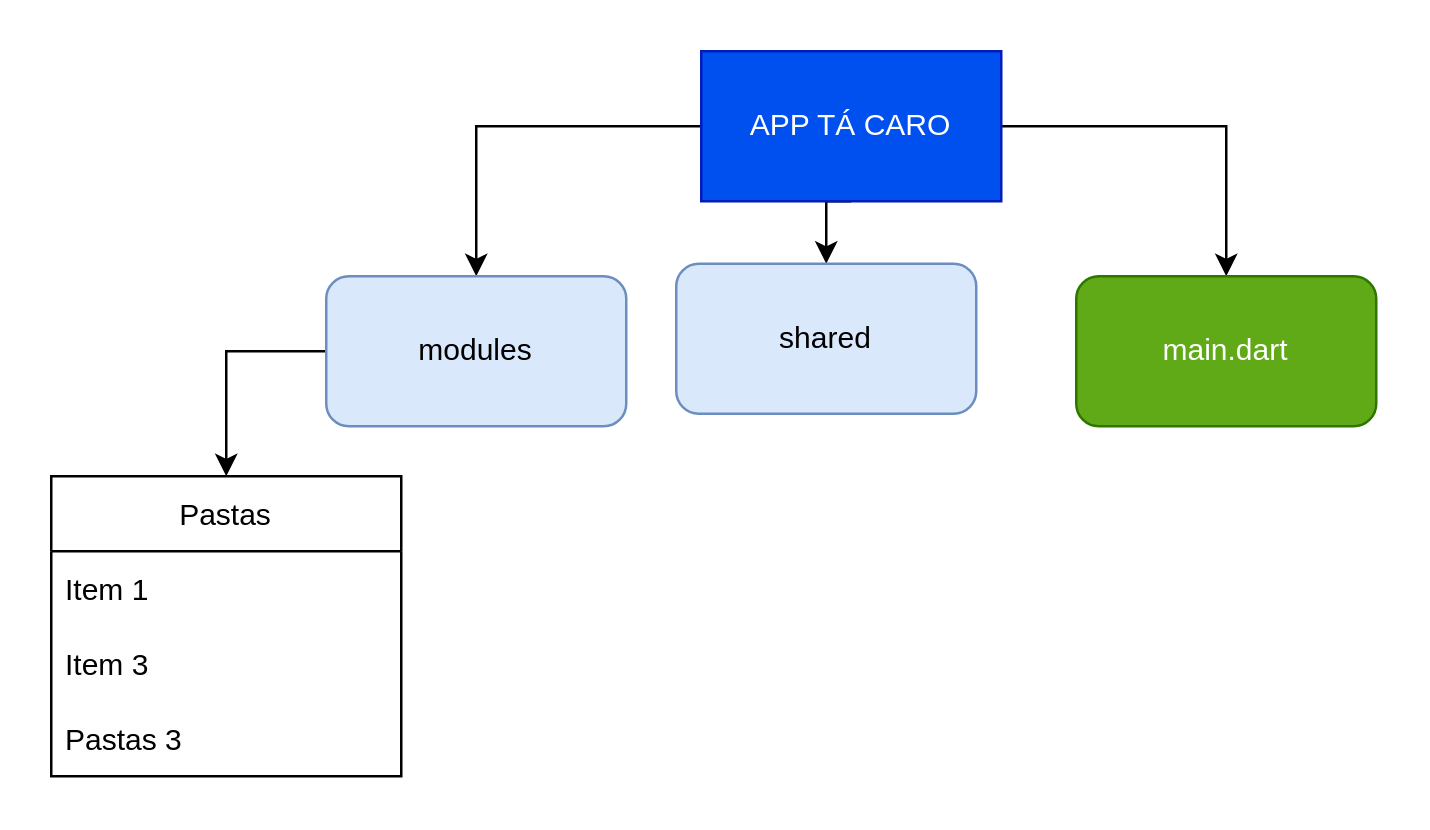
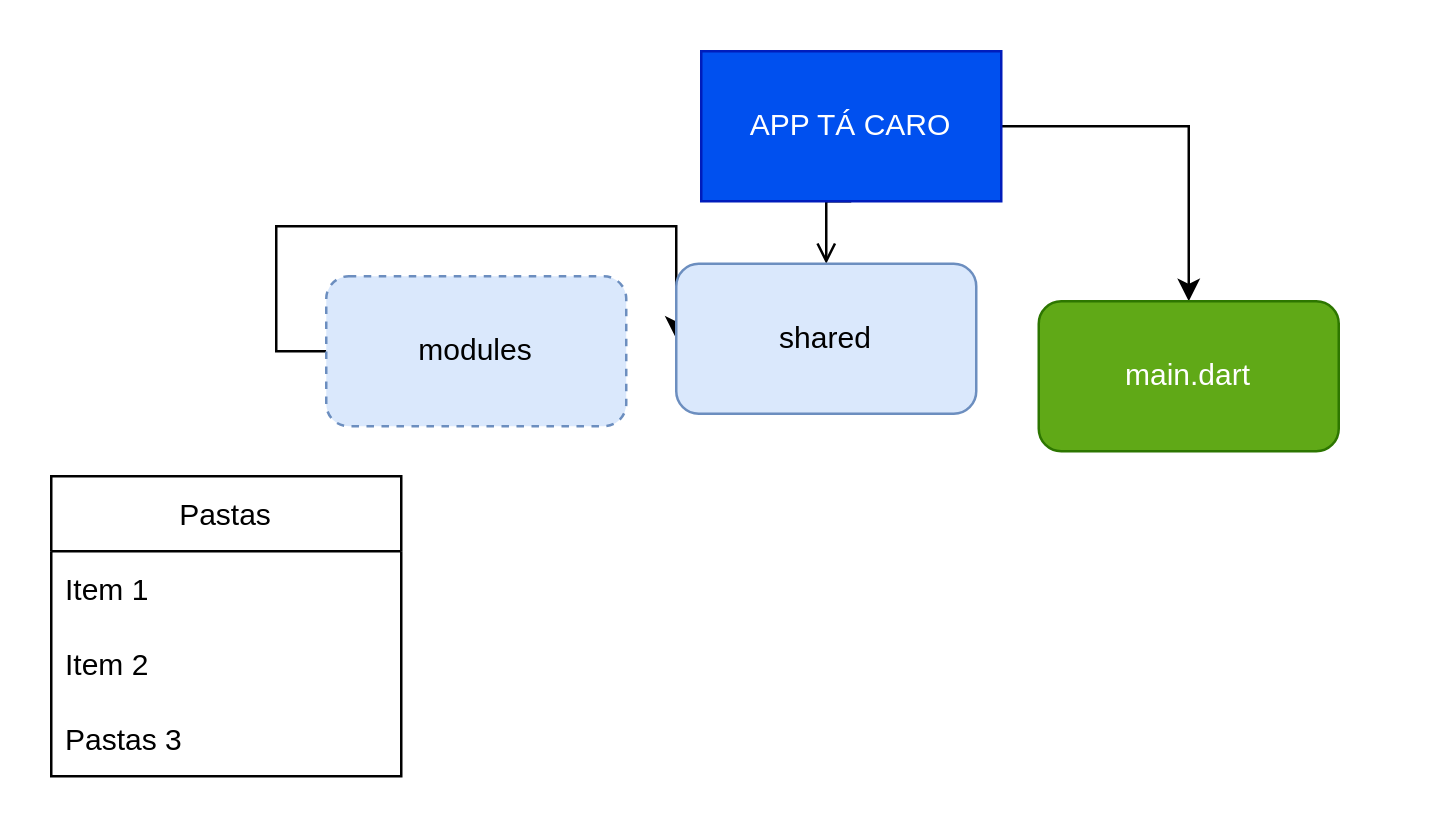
edge "APP TÁ CARO" -> "modules": removed
edge "APP TÁ CARO" -> "shared": arrowhead classic -> open
node "modules": style solid -> dashed
node "main.dart": moved (1226, 351) -> (1189, 376)
edge "modules" -> "Pastas": now "modules" -> "shared"
node "Item 3": label "Item 3" -> "Item 2"
